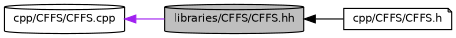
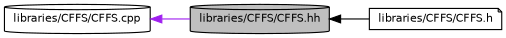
node "cpp/CFFS/CFFS.cpp": label "cpp/CFFS/CFFS.cpp" -> "libraries/CFFS/CFFS.cpp"
node "cpp/CFFS/CFFS.h": label "cpp/CFFS/CFFS.h" -> "libraries/CFFS/CFFS.h"
